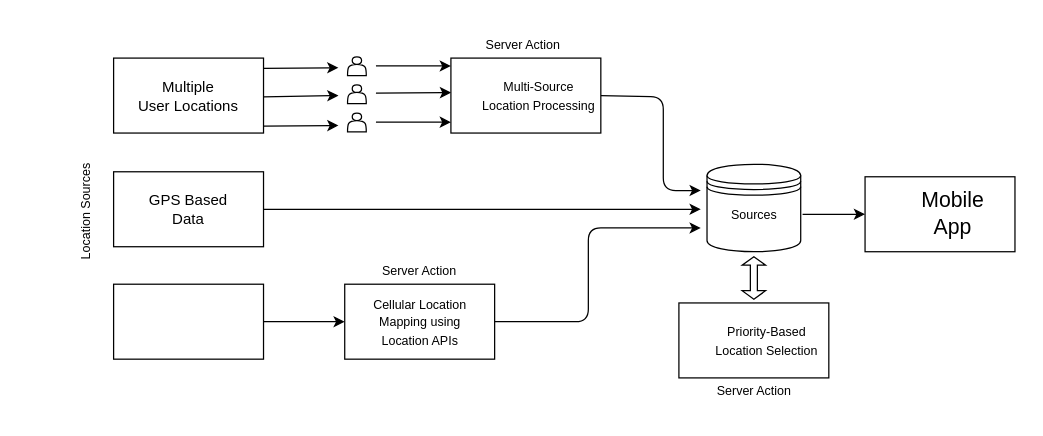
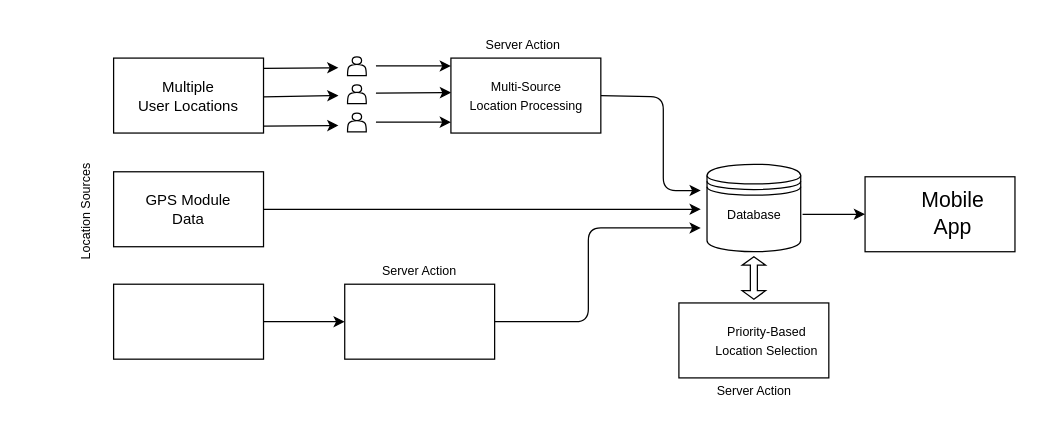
node "Multi-Source Location Processing": moved (538, 96) -> (526, 96)
node "GPS Based Data": label "GPS Based Data" -> "GPS Module Data"
node "Sources": label "Sources" -> "Database"
node "Cellular Location Mapping using Location APIs": removed
